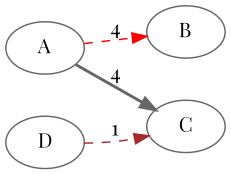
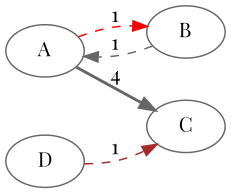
edge "A" -> "B": label "4" -> "1"
edge "B" -> "A": added, label "1"
